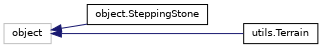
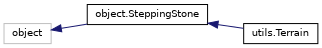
edge "utils.Terrain" -> "object": now "utils.Terrain" -> "object.SteppingStone"
